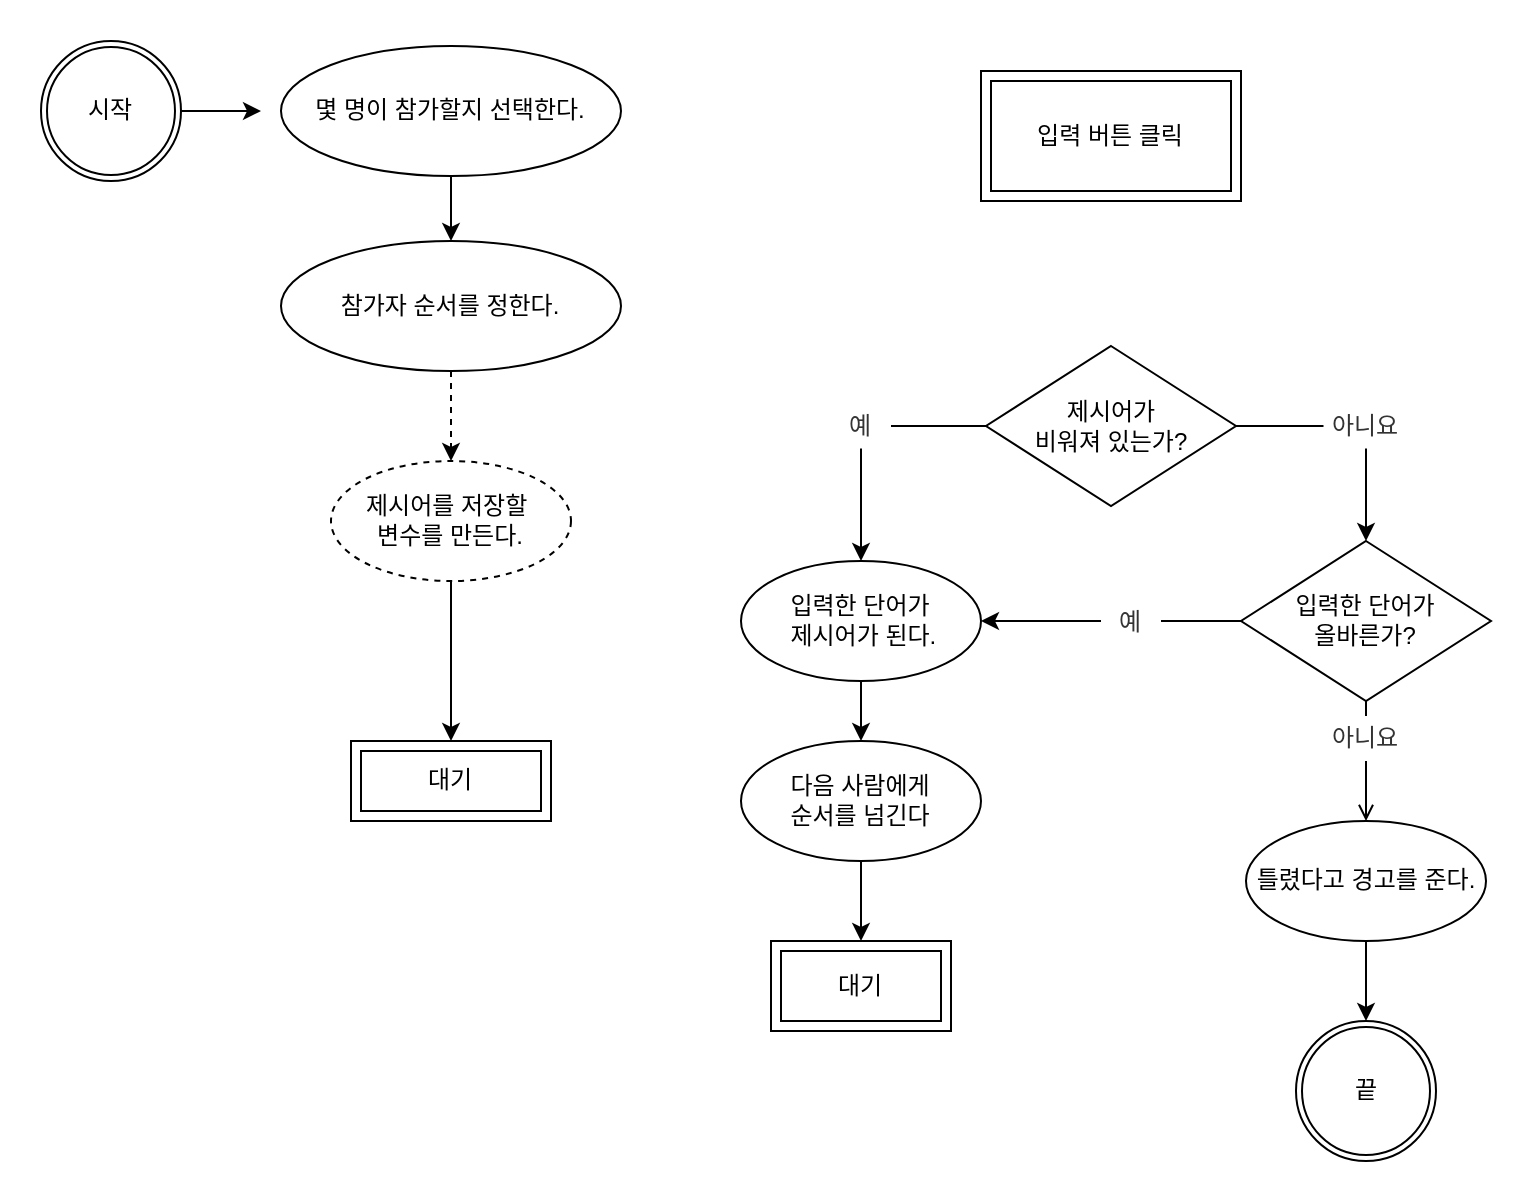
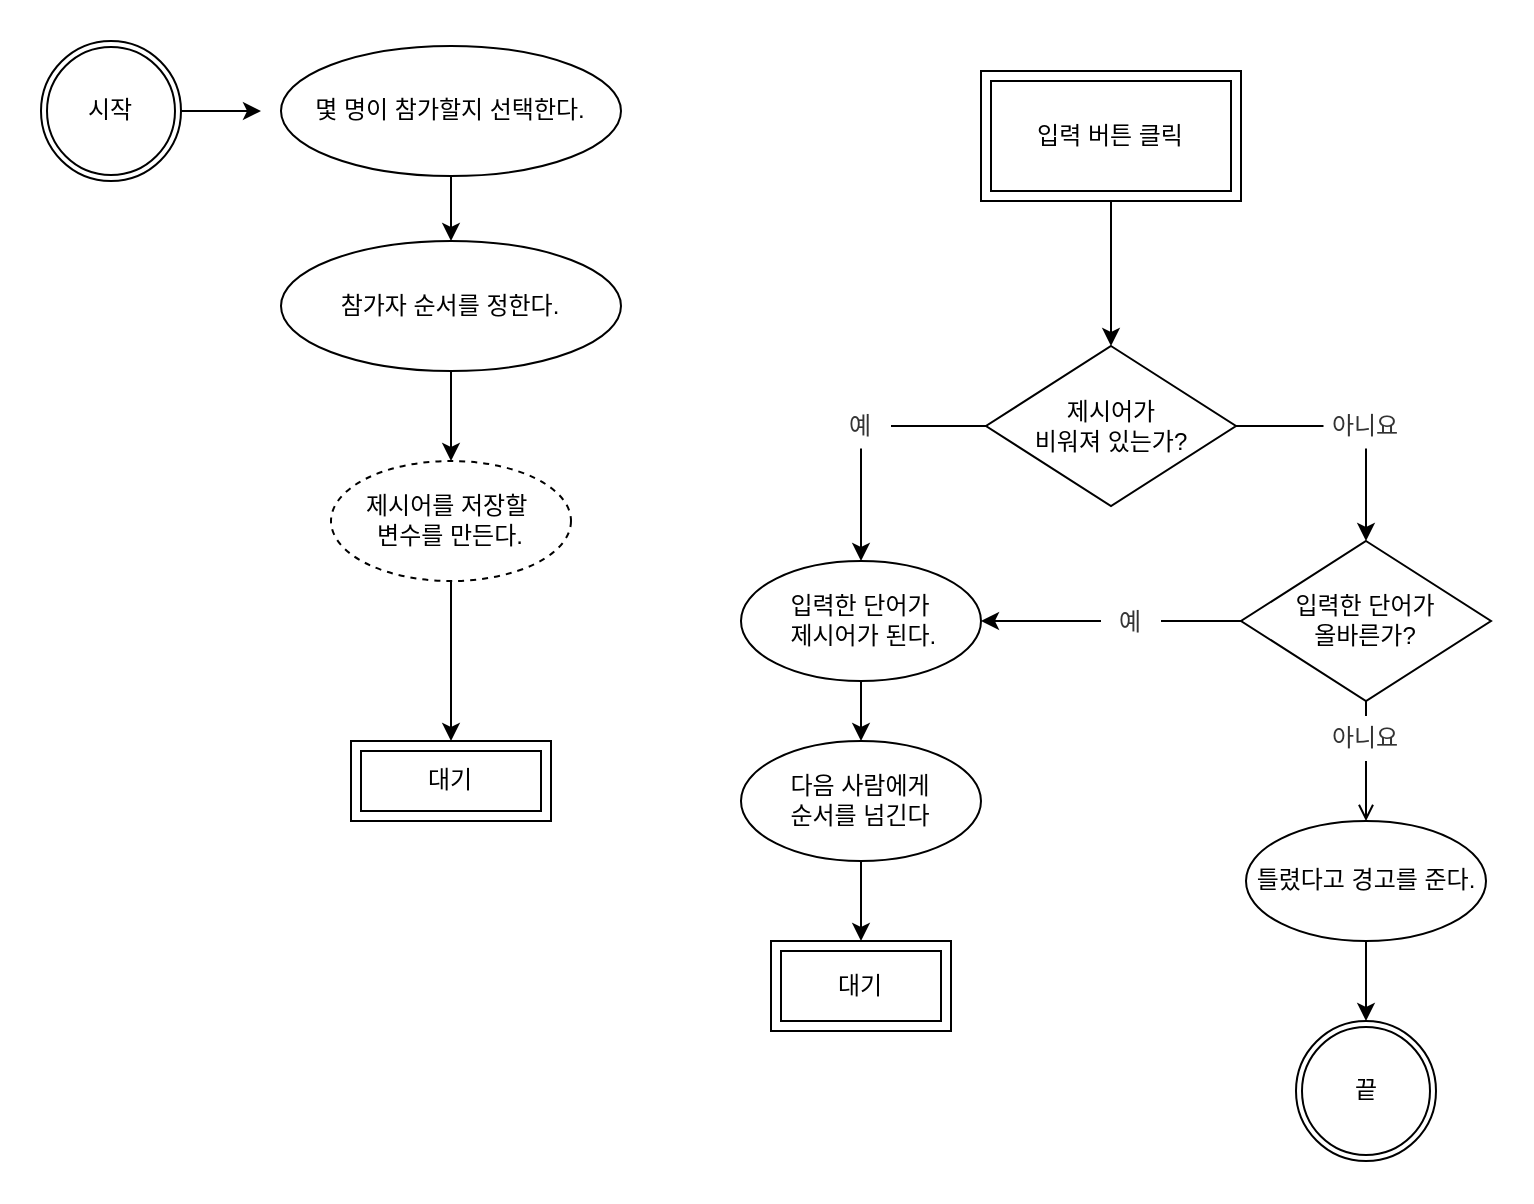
edge "입력 버튼 클릭" -> "제시어가 비워져 있는가?": added
edge "참가자 순서를 정한다." -> "제시어를 저장할 변수를 만든다.": style dashed -> solid
